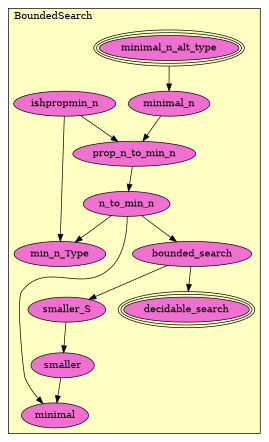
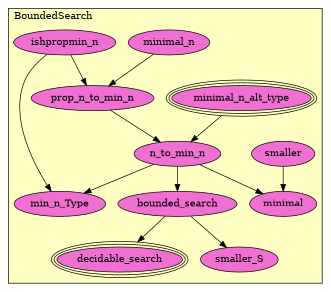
edge "minimal_n_alt_type" -> "minimal_n": now "minimal_n_alt_type" -> "n_to_min_n"
edge "smaller_S" -> "smaller": removed
